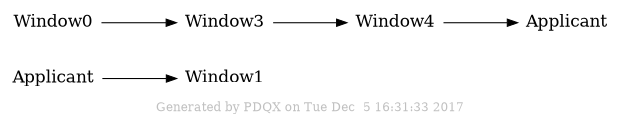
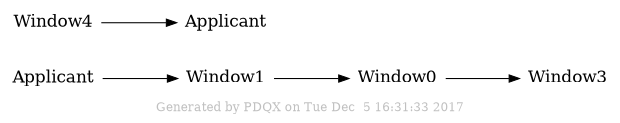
edge "Window3" -> "Window4": removed
edge "Window1" -> "Window0": added
